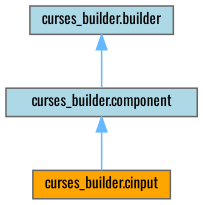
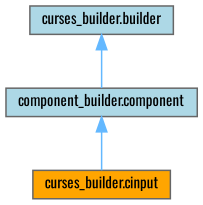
node "curses_builder.component": label "curses_builder.component" -> "component_builder.component"
